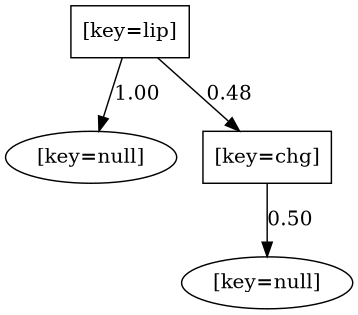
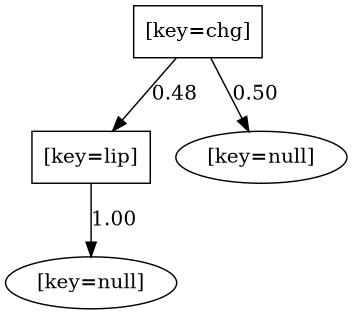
edge "[key=lip]" -> "[key=chg]": reversed
